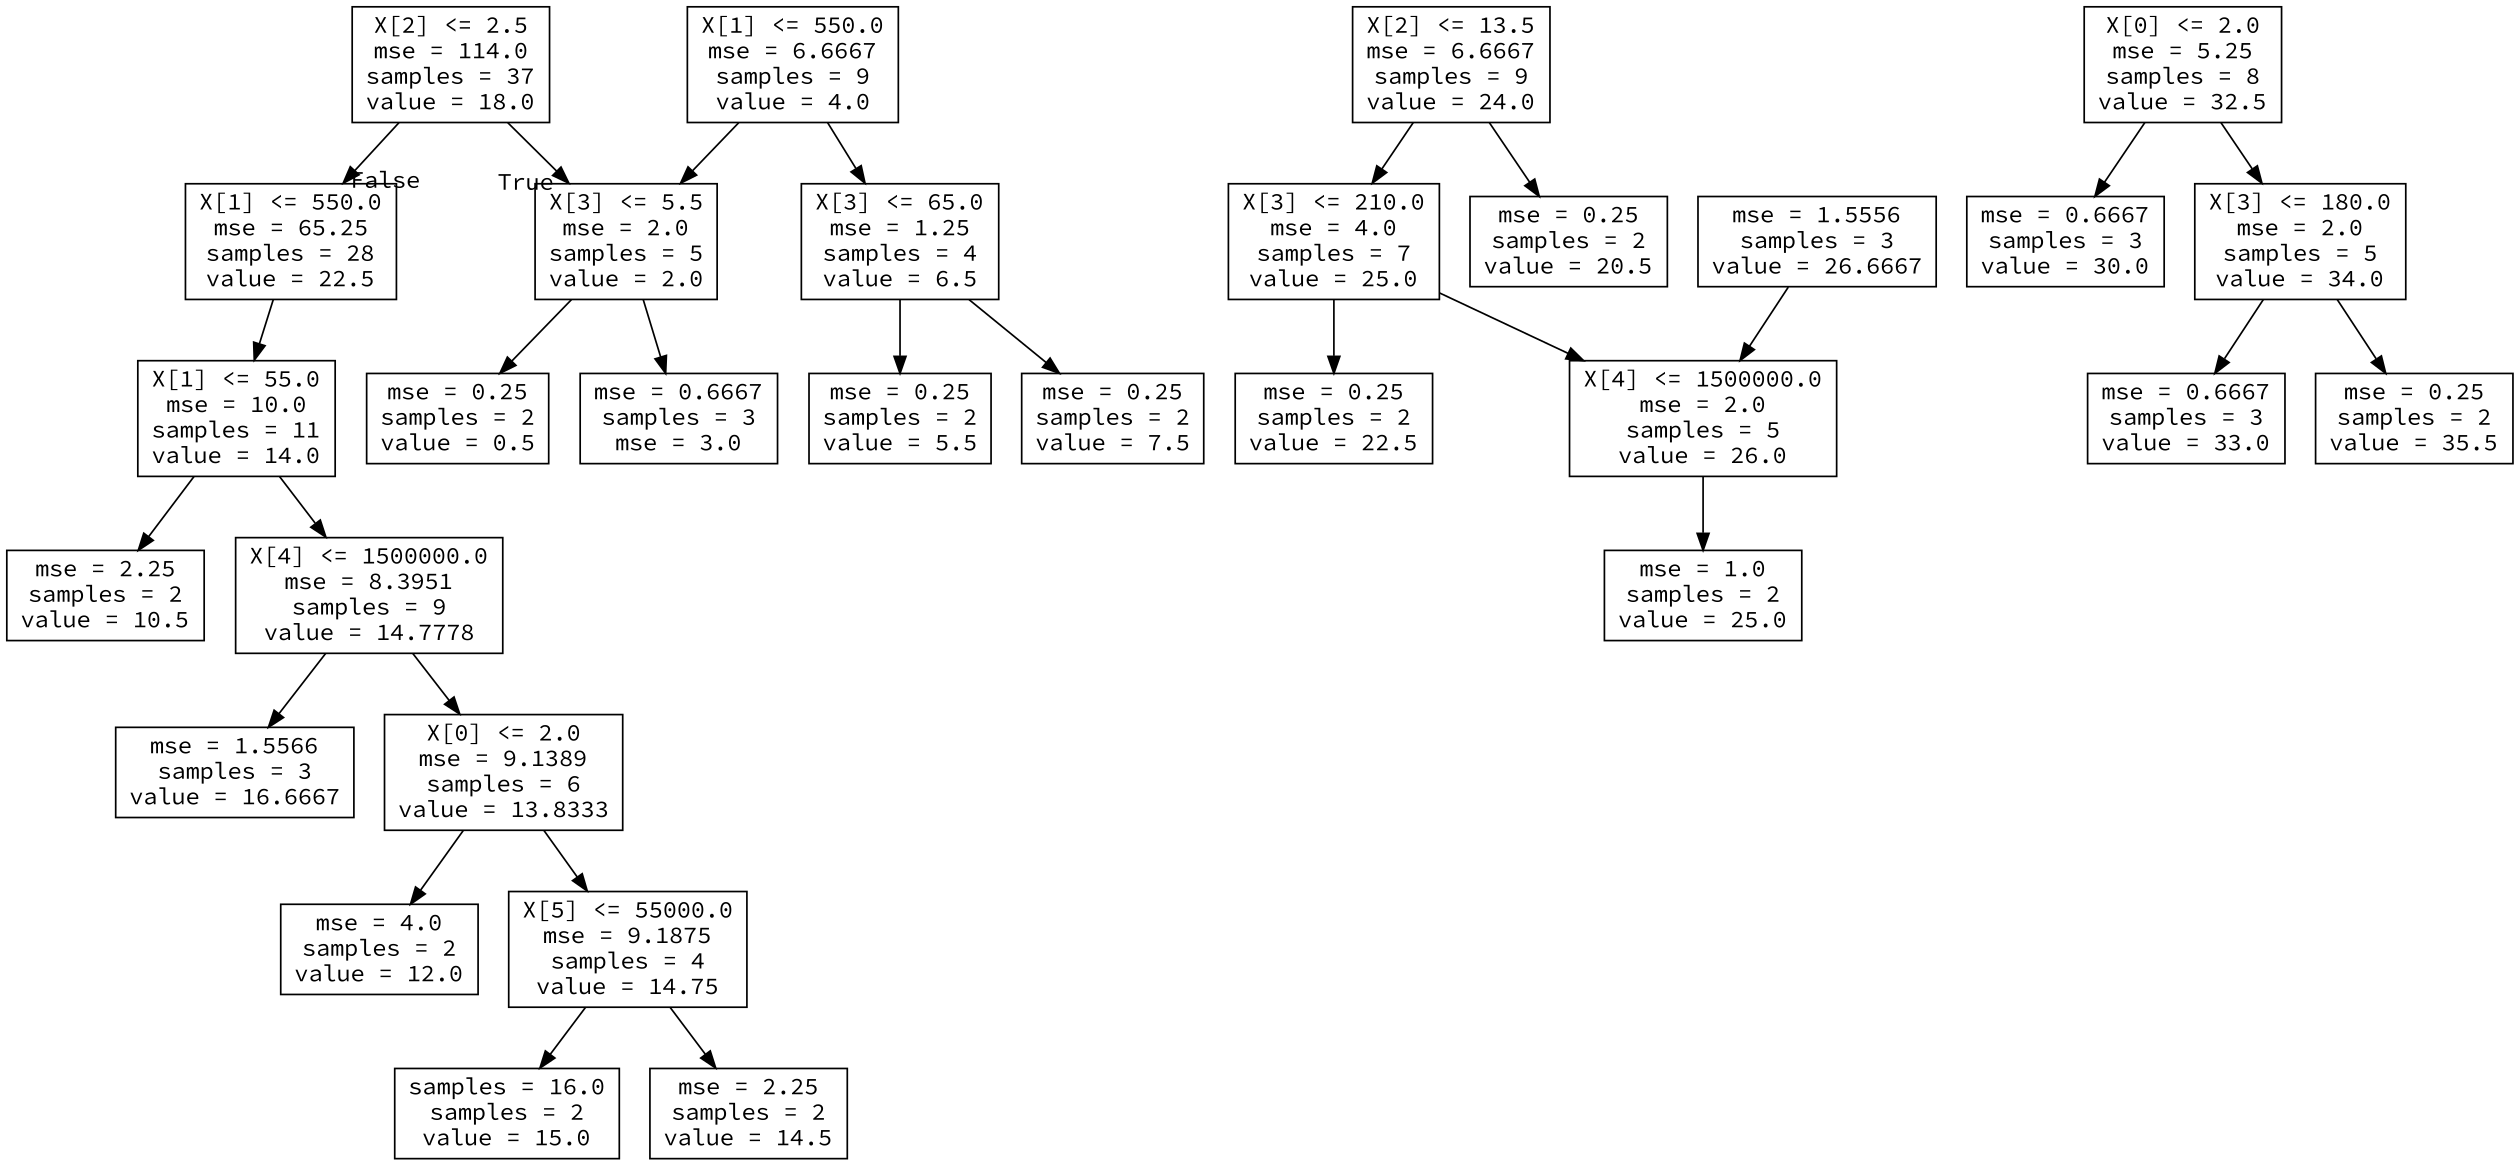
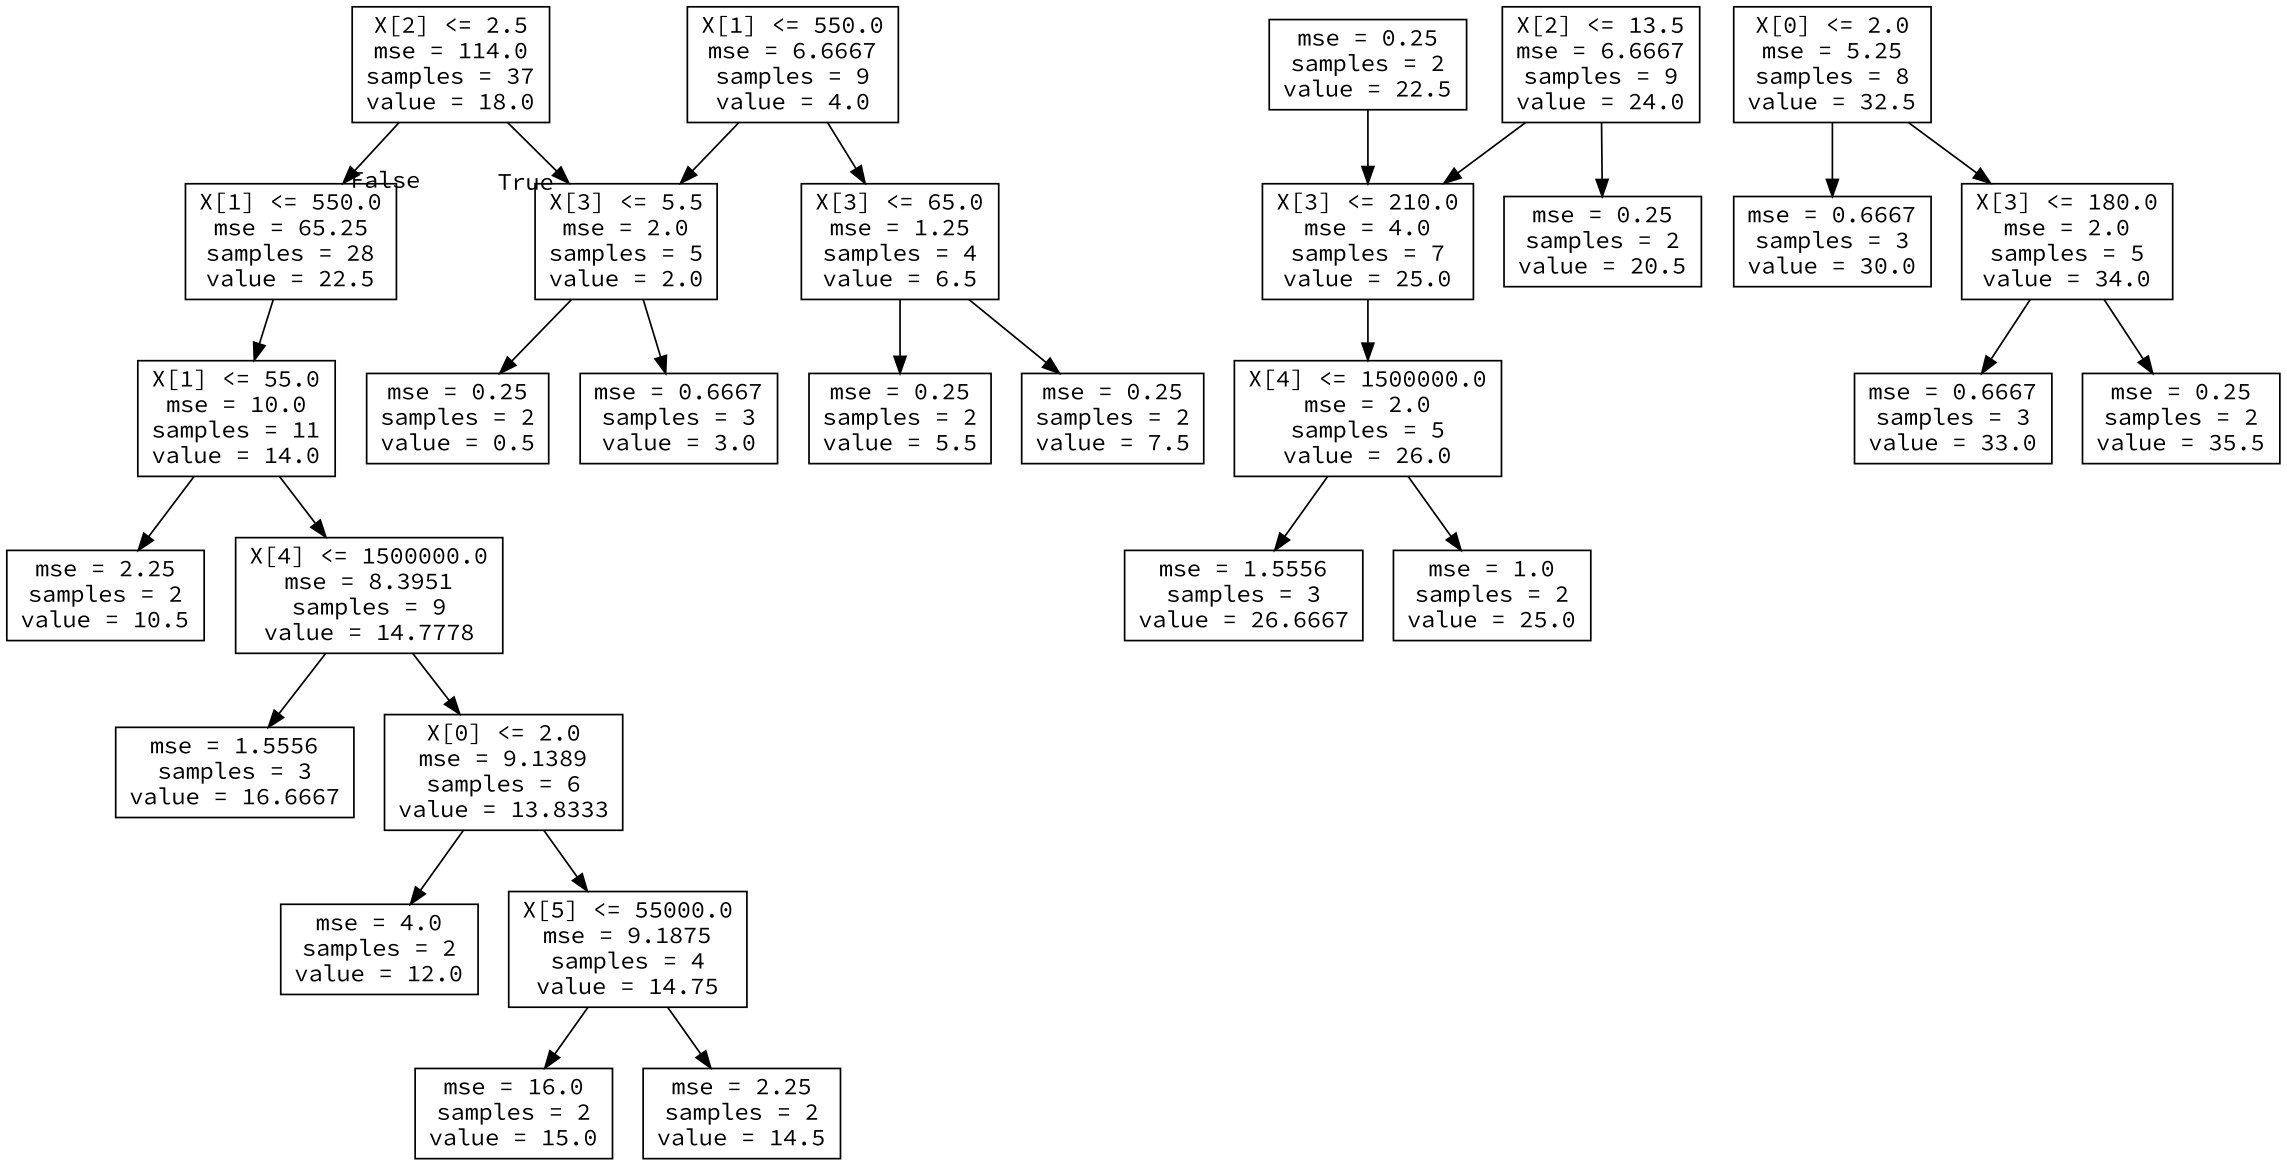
edge "mse = 1.5556 samples = 3 value = 26.6667" -> "X[4] <= 1500000.0 mse = 2.0 samples = 5 value = 26.0": reversed
edge "X[3] <= 210.0 mse = 4.0 samples = 7 value = 25.0" -> "mse = 0.25 samples = 2 value = 22.5": reversed
node "mse = 0.6667 samples = 3 mse = 3.0": label "mse = 0.6667 samples = 3 mse = 3.0" -> "mse = 0.6667 samples = 3 value = 3.0"
node "mse = 1.5566 samples = 3 value = 16.6667": label "mse = 1.5566 samples = 3 value = 16.6667" -> "mse = 1.5556 samples = 3 value = 16.6667"
node "samples = 16.0 samples = 2 value = 15.0": label "samples = 16.0 samples = 2 value = 15.0" -> "mse = 16.0 samples = 2 value = 15.0"
